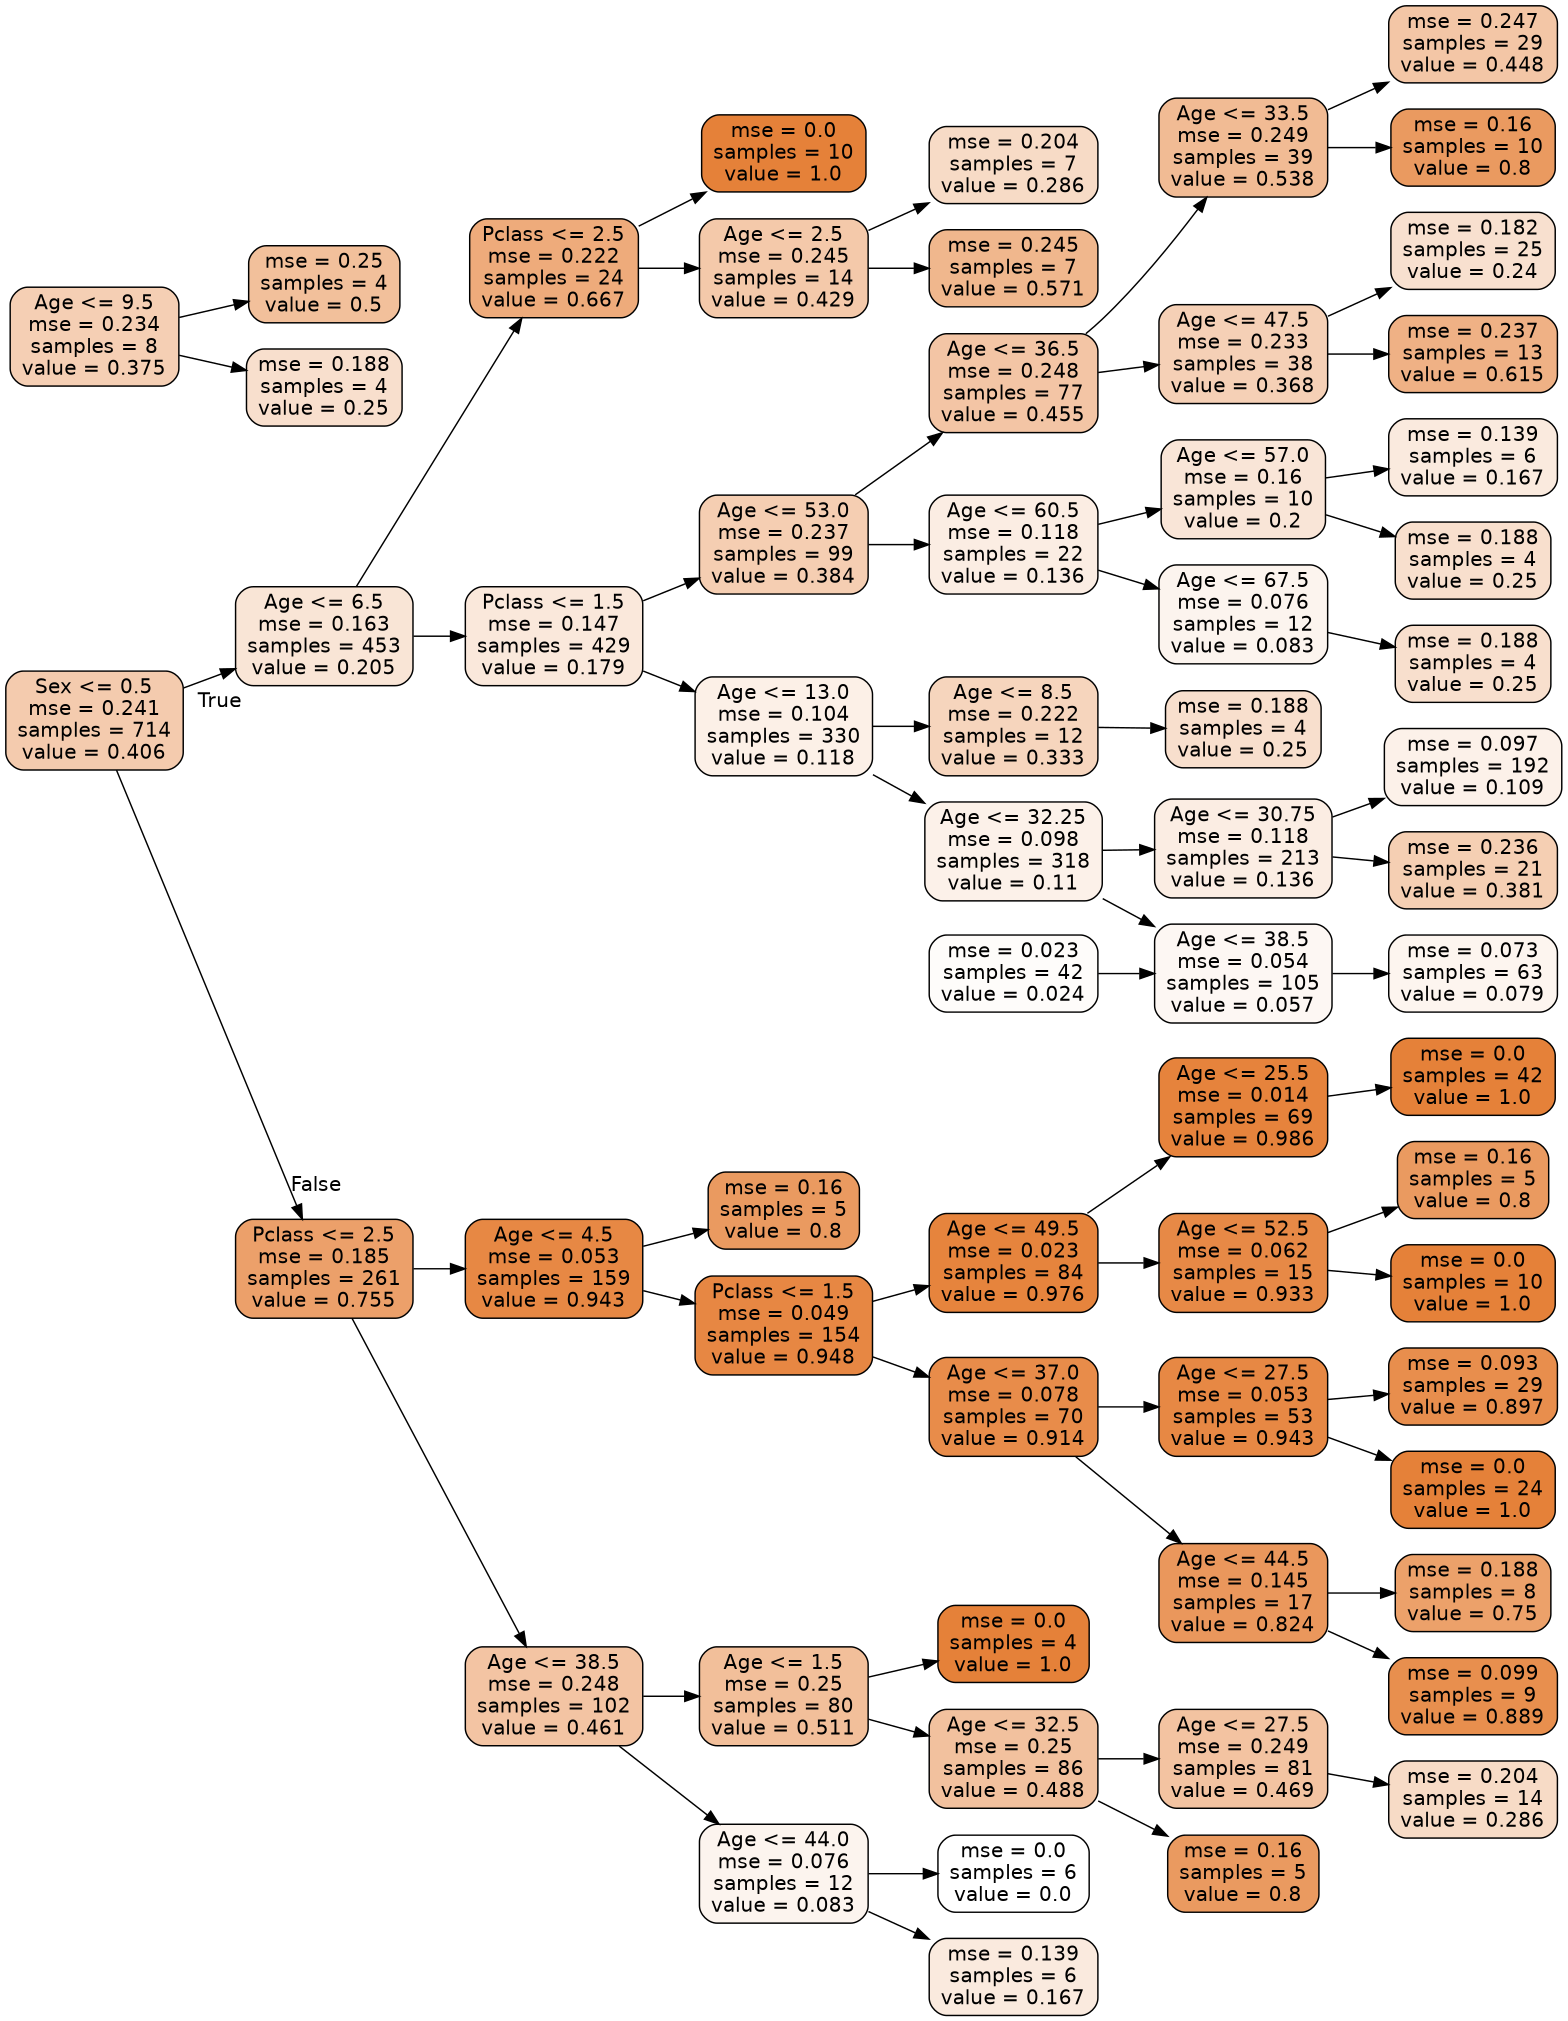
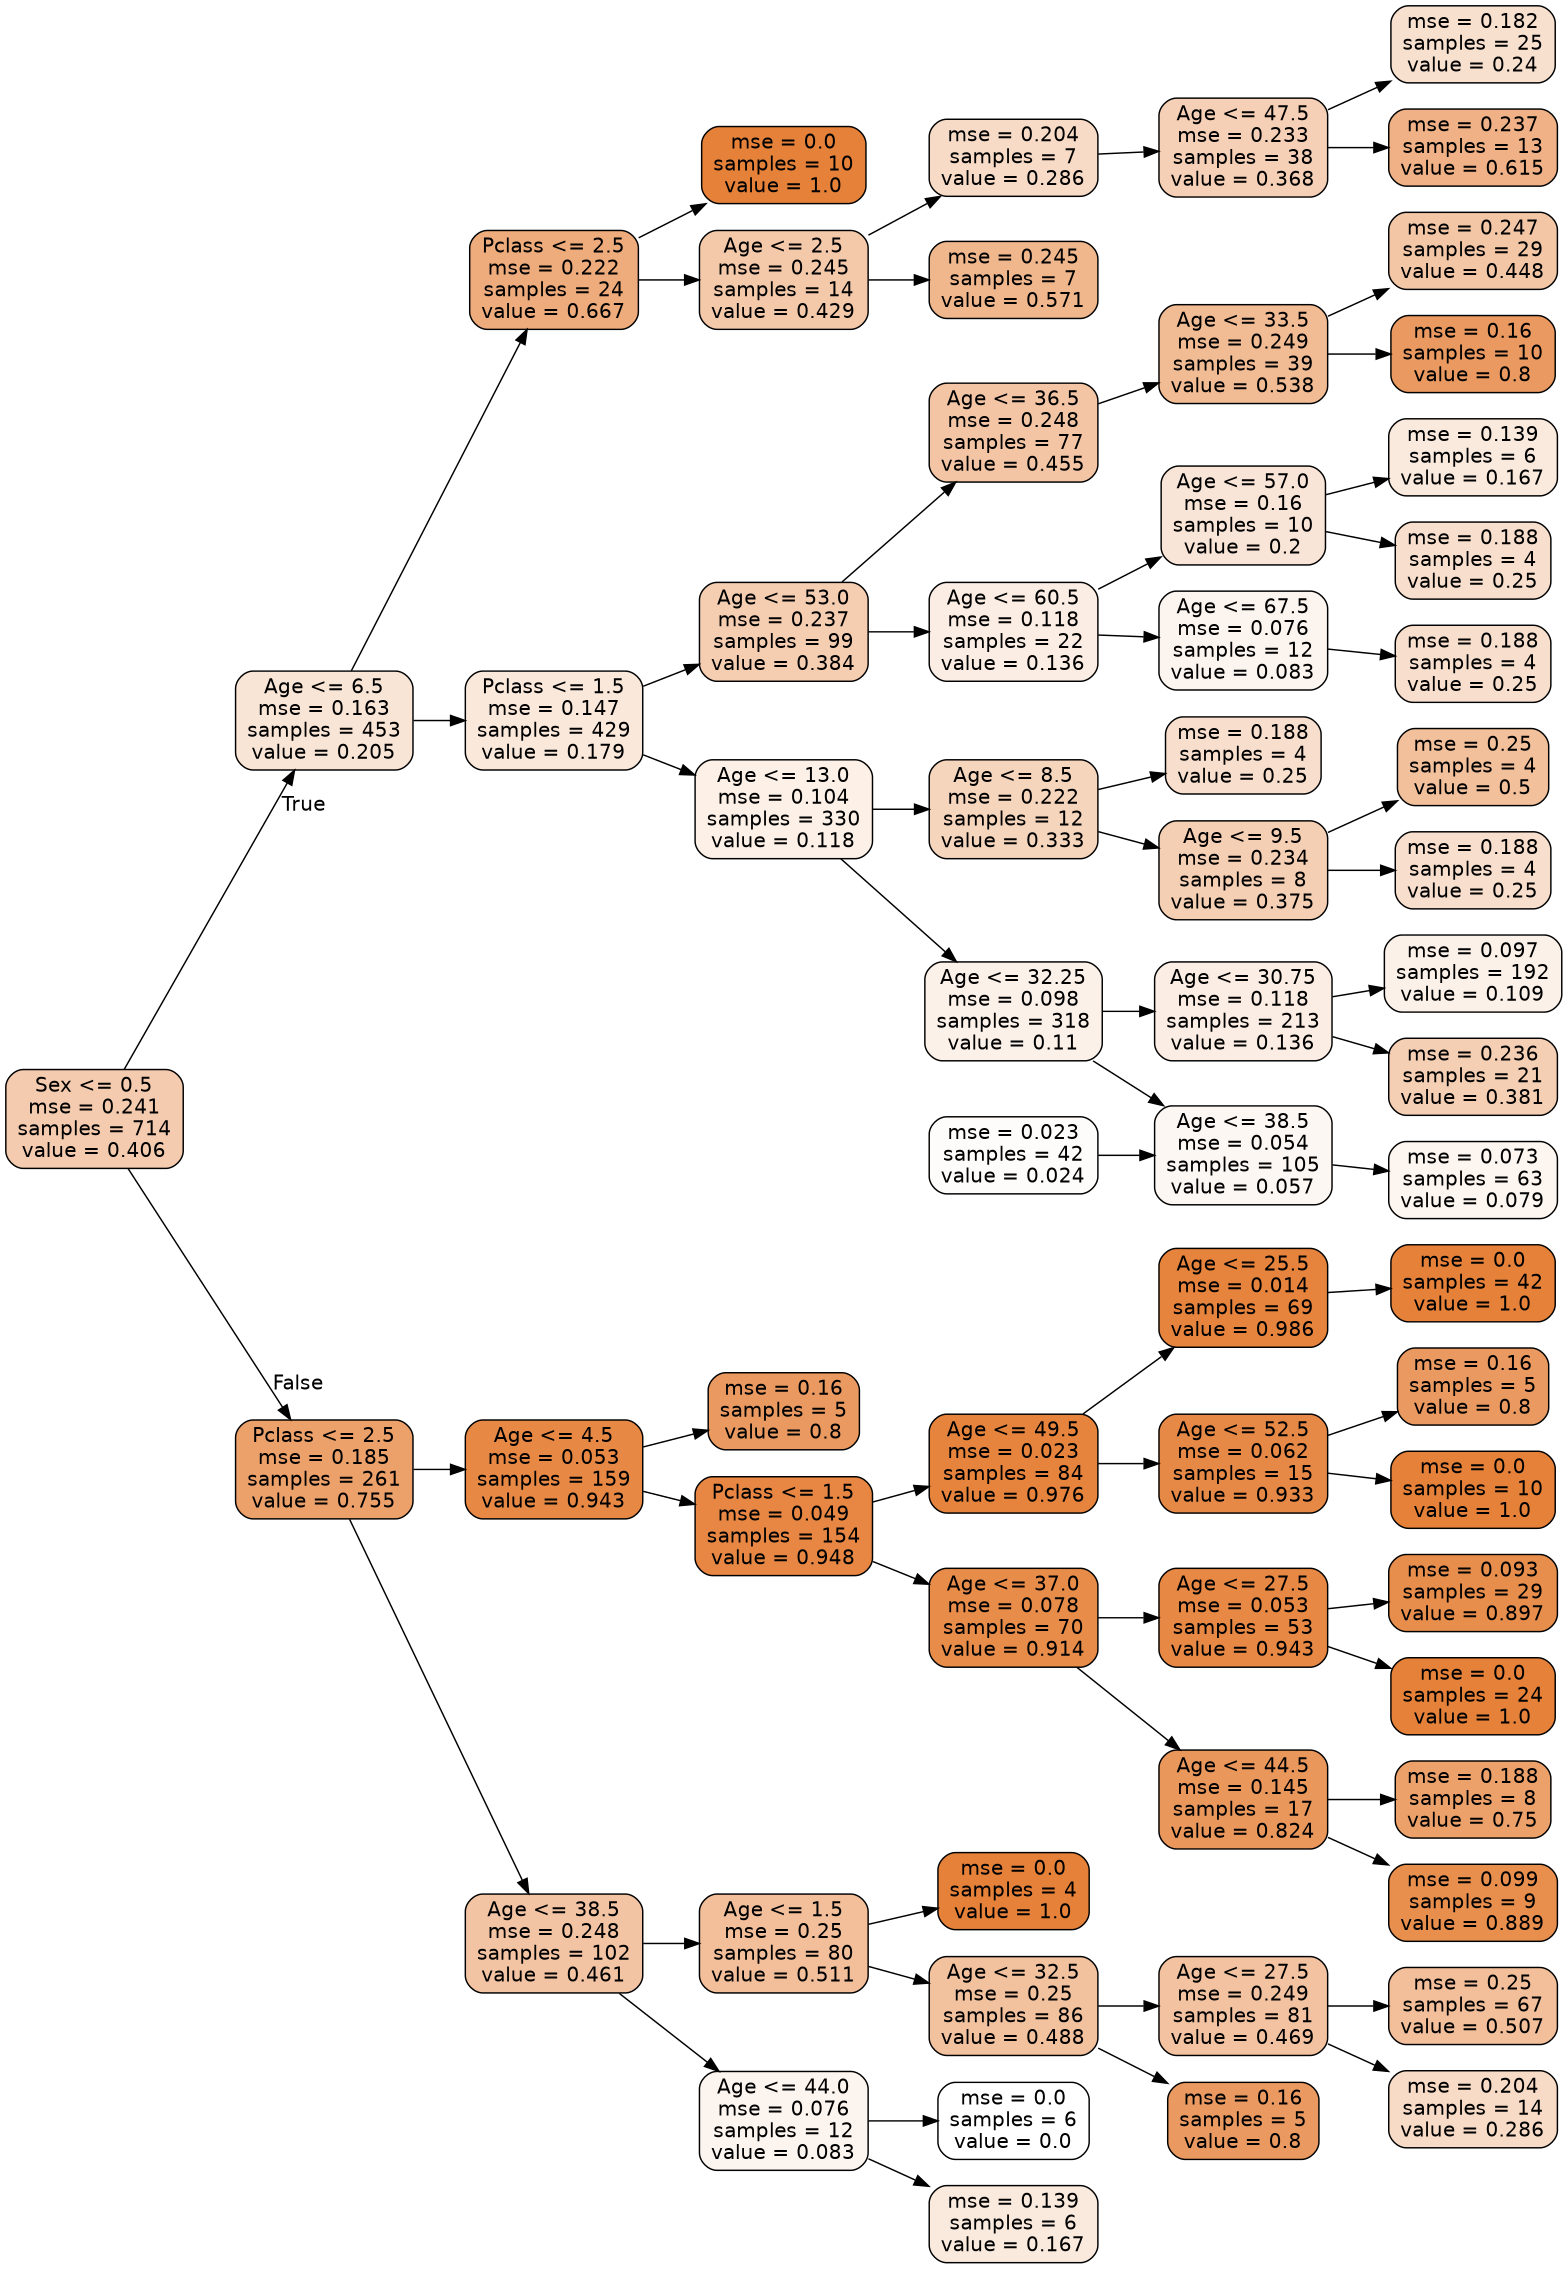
edge "Age <= 36.5 mse = 0.248 samples = 77 value = 0.455" -> "Age <= 47.5 mse = 0.233 samples = 38 value = 0.368": now "mse = 0.204 samples = 7 value = 0.286" -> "Age <= 47.5 mse = 0.233 samples = 38 value = 0.368"
edge "Age <= 8.5 mse = 0.222 samples = 12 value = 0.333" -> "Age <= 9.5 mse = 0.234 samples = 8 value = 0.375": added
node "mse = 0.25 samples = 67 value = 0.507": added
